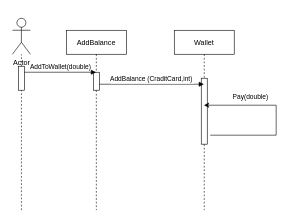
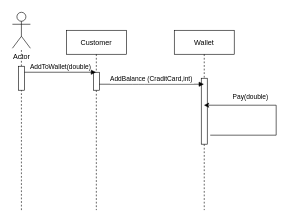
node "Actor": moved (21, 36) -> (21, 30)
node "AddBalance": label "AddBalance" -> "Customer"
